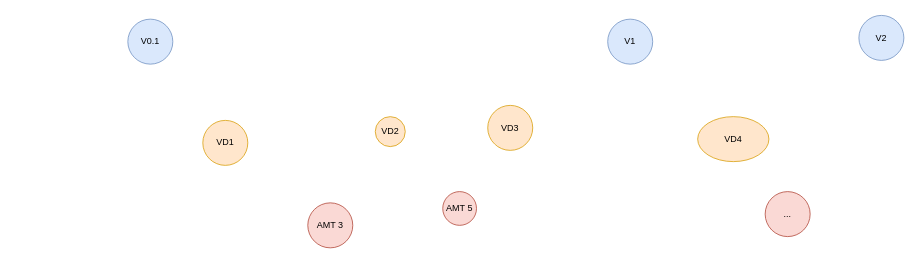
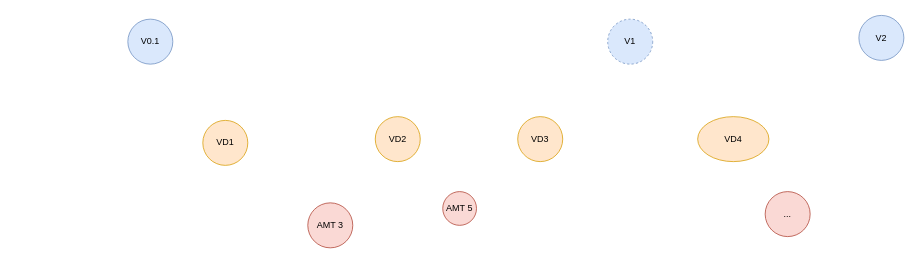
node "V1": style solid -> dashed
edge "V1" -> "V2": removed
node "VD3": moved (510, 128) -> (540, 139)
node "VD2": size 30x30 -> 45x45
